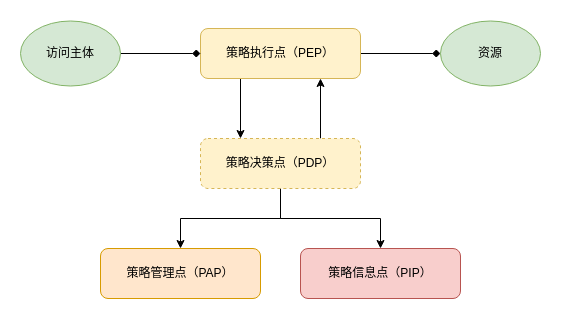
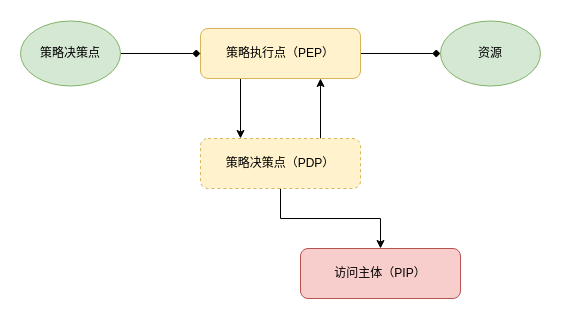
node "访问主体": label "访问主体" -> "策略决策点"
edge "策略决策点（PDP）" -> "策略管理点（PAP）": removed
node "策略管理点（PAP）": removed
node "策略信息点（PIP）": label "策略信息点（PIP）" -> "访问主体（PIP）"
